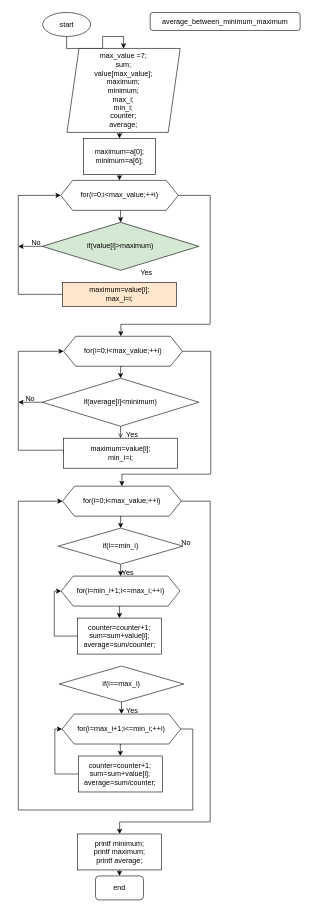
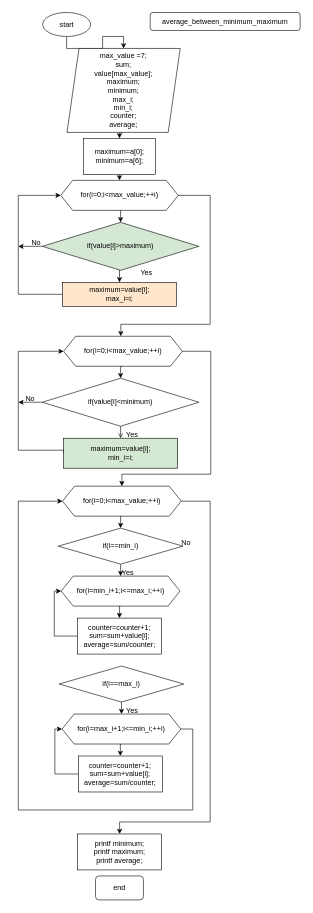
edge "if(value[i]>maximum)" -> "maximum=value[i]; max_i=i;": added
node "if(average[i]<minimum)": label "if(average[i]<minimum)" -> "if(value[i]<minimum)"
node "maximum=value[i]; min_i=i;": fillcolor #ffffff -> #d5e8d4
edge "printf minimum; printf maximum; printf average;" -> "end": removed
